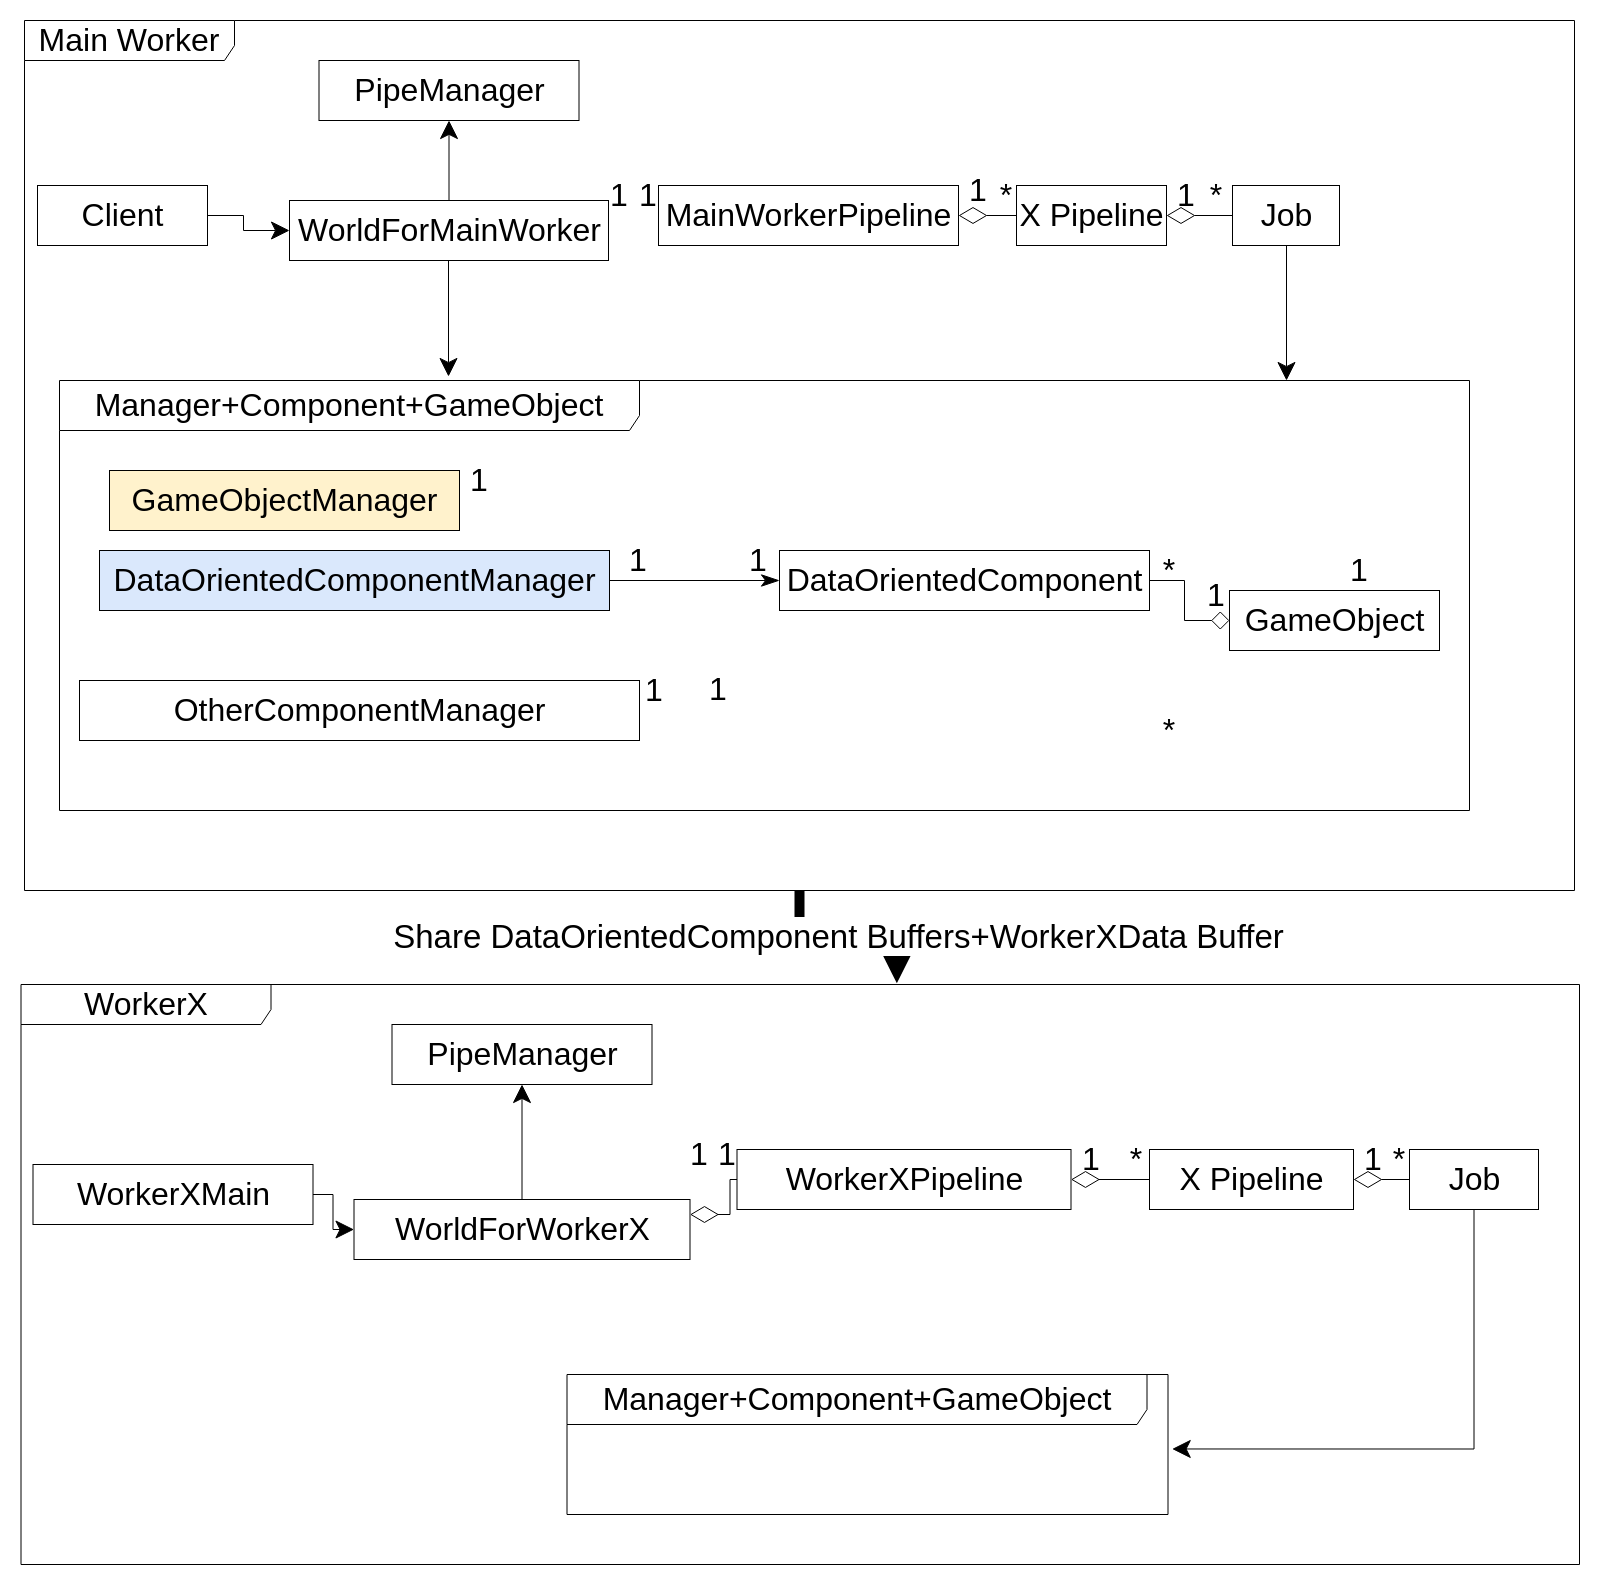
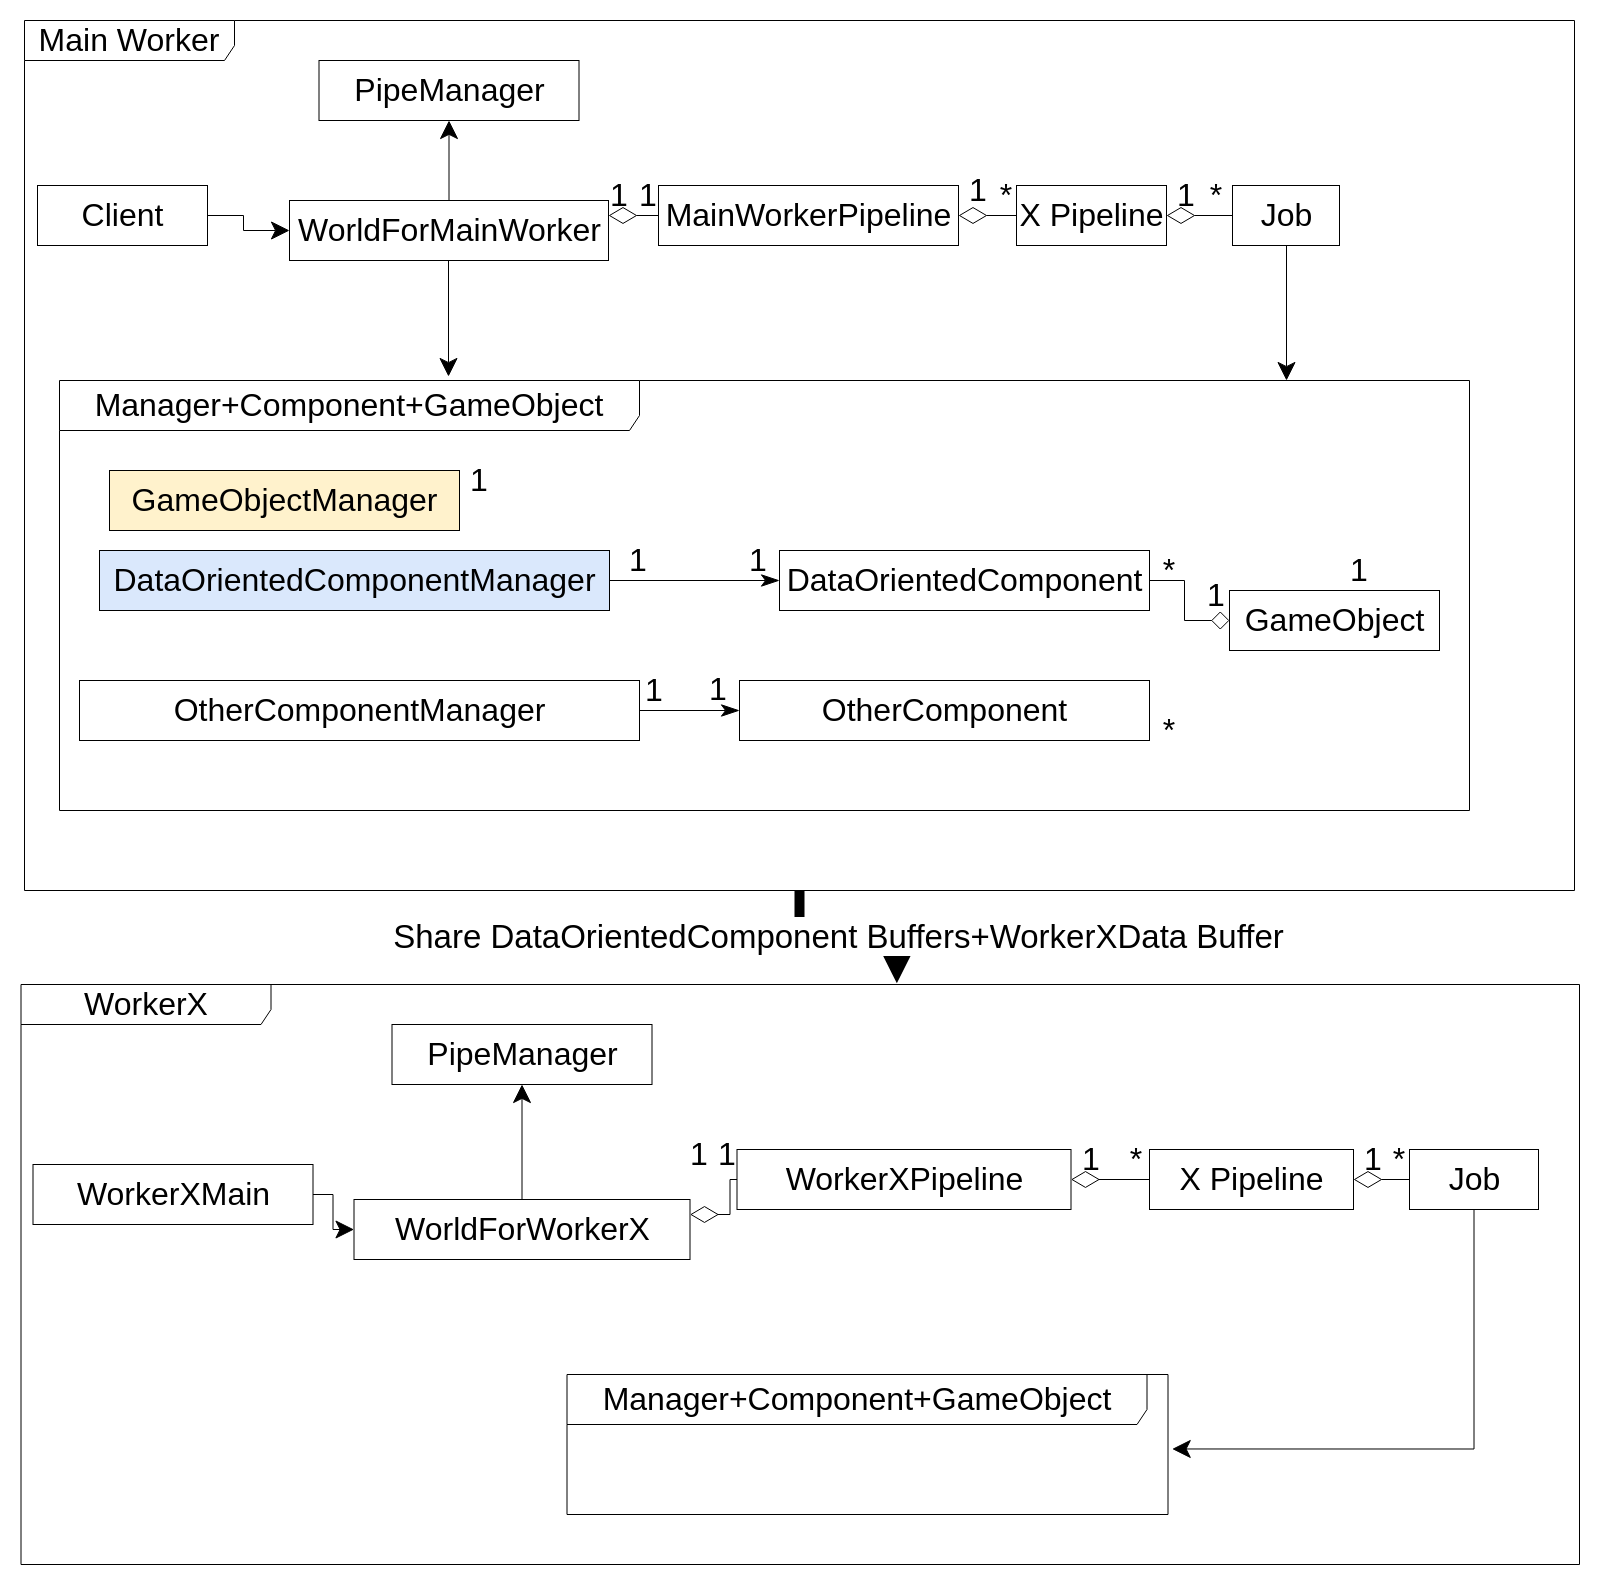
edge "MainWorkerPipeline" -> "WorldForMainWorker": added
edge "OtherComponentManager" -> "OtherComponent": added
node "OtherComponent": added
